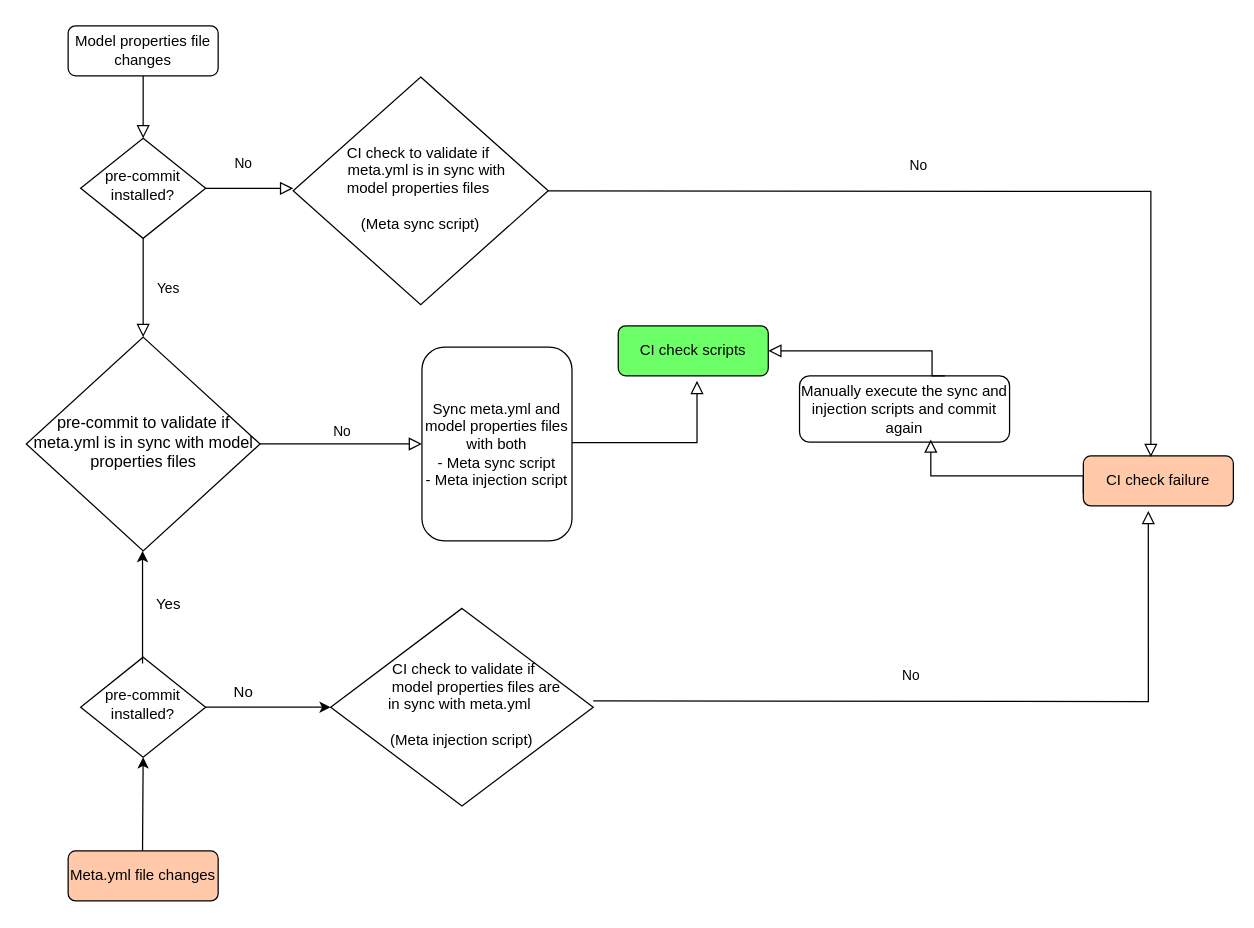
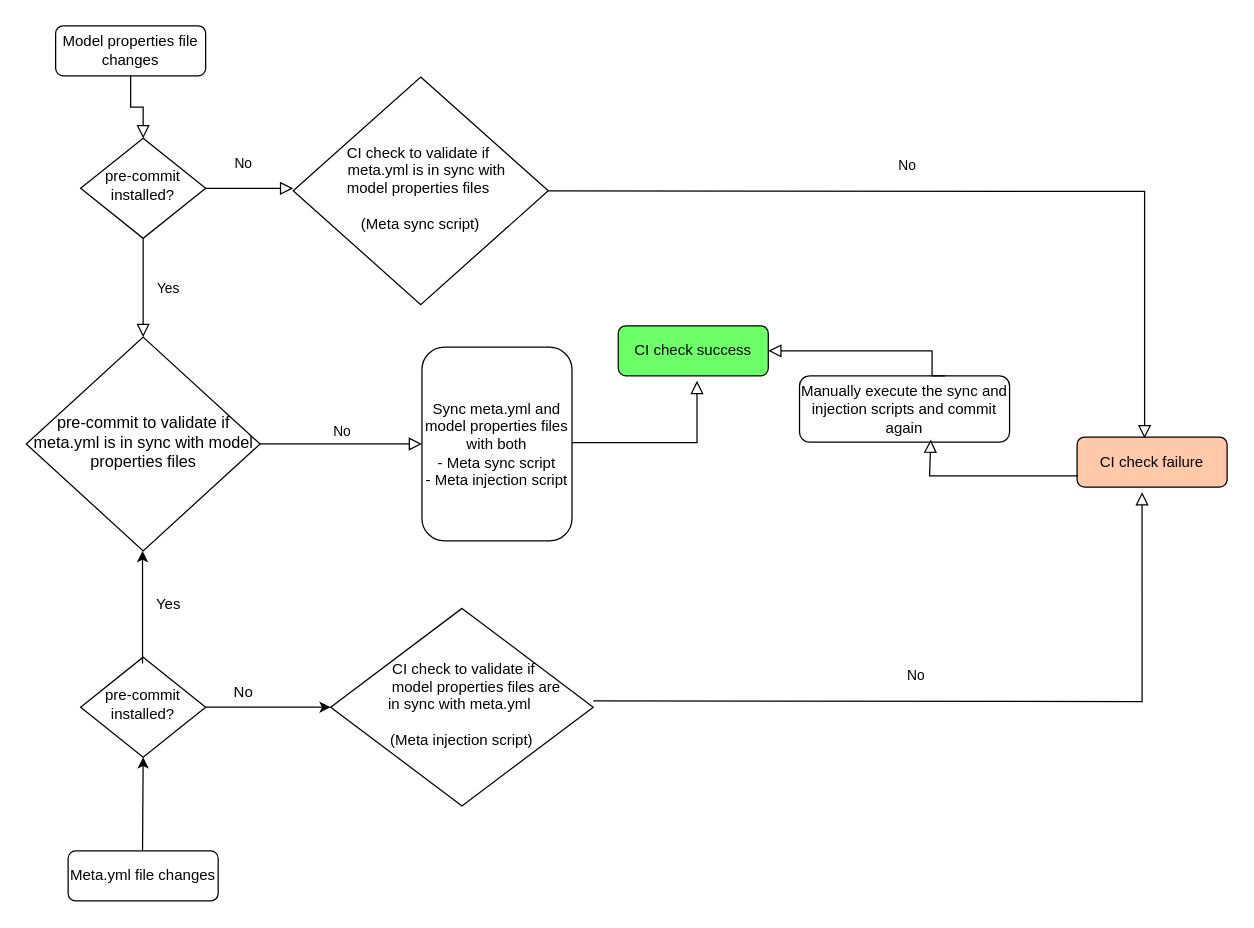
node "Model properties file changes": moved (143, 51) -> (131, 51)
node "CI check scripts": label "CI check scripts" -> "CI check success"
node "CI check failure": moved (1158, 481) -> (1152, 462)
node "Meta.yml file changes": fillcolor #ffc9aa -> #ffffff
